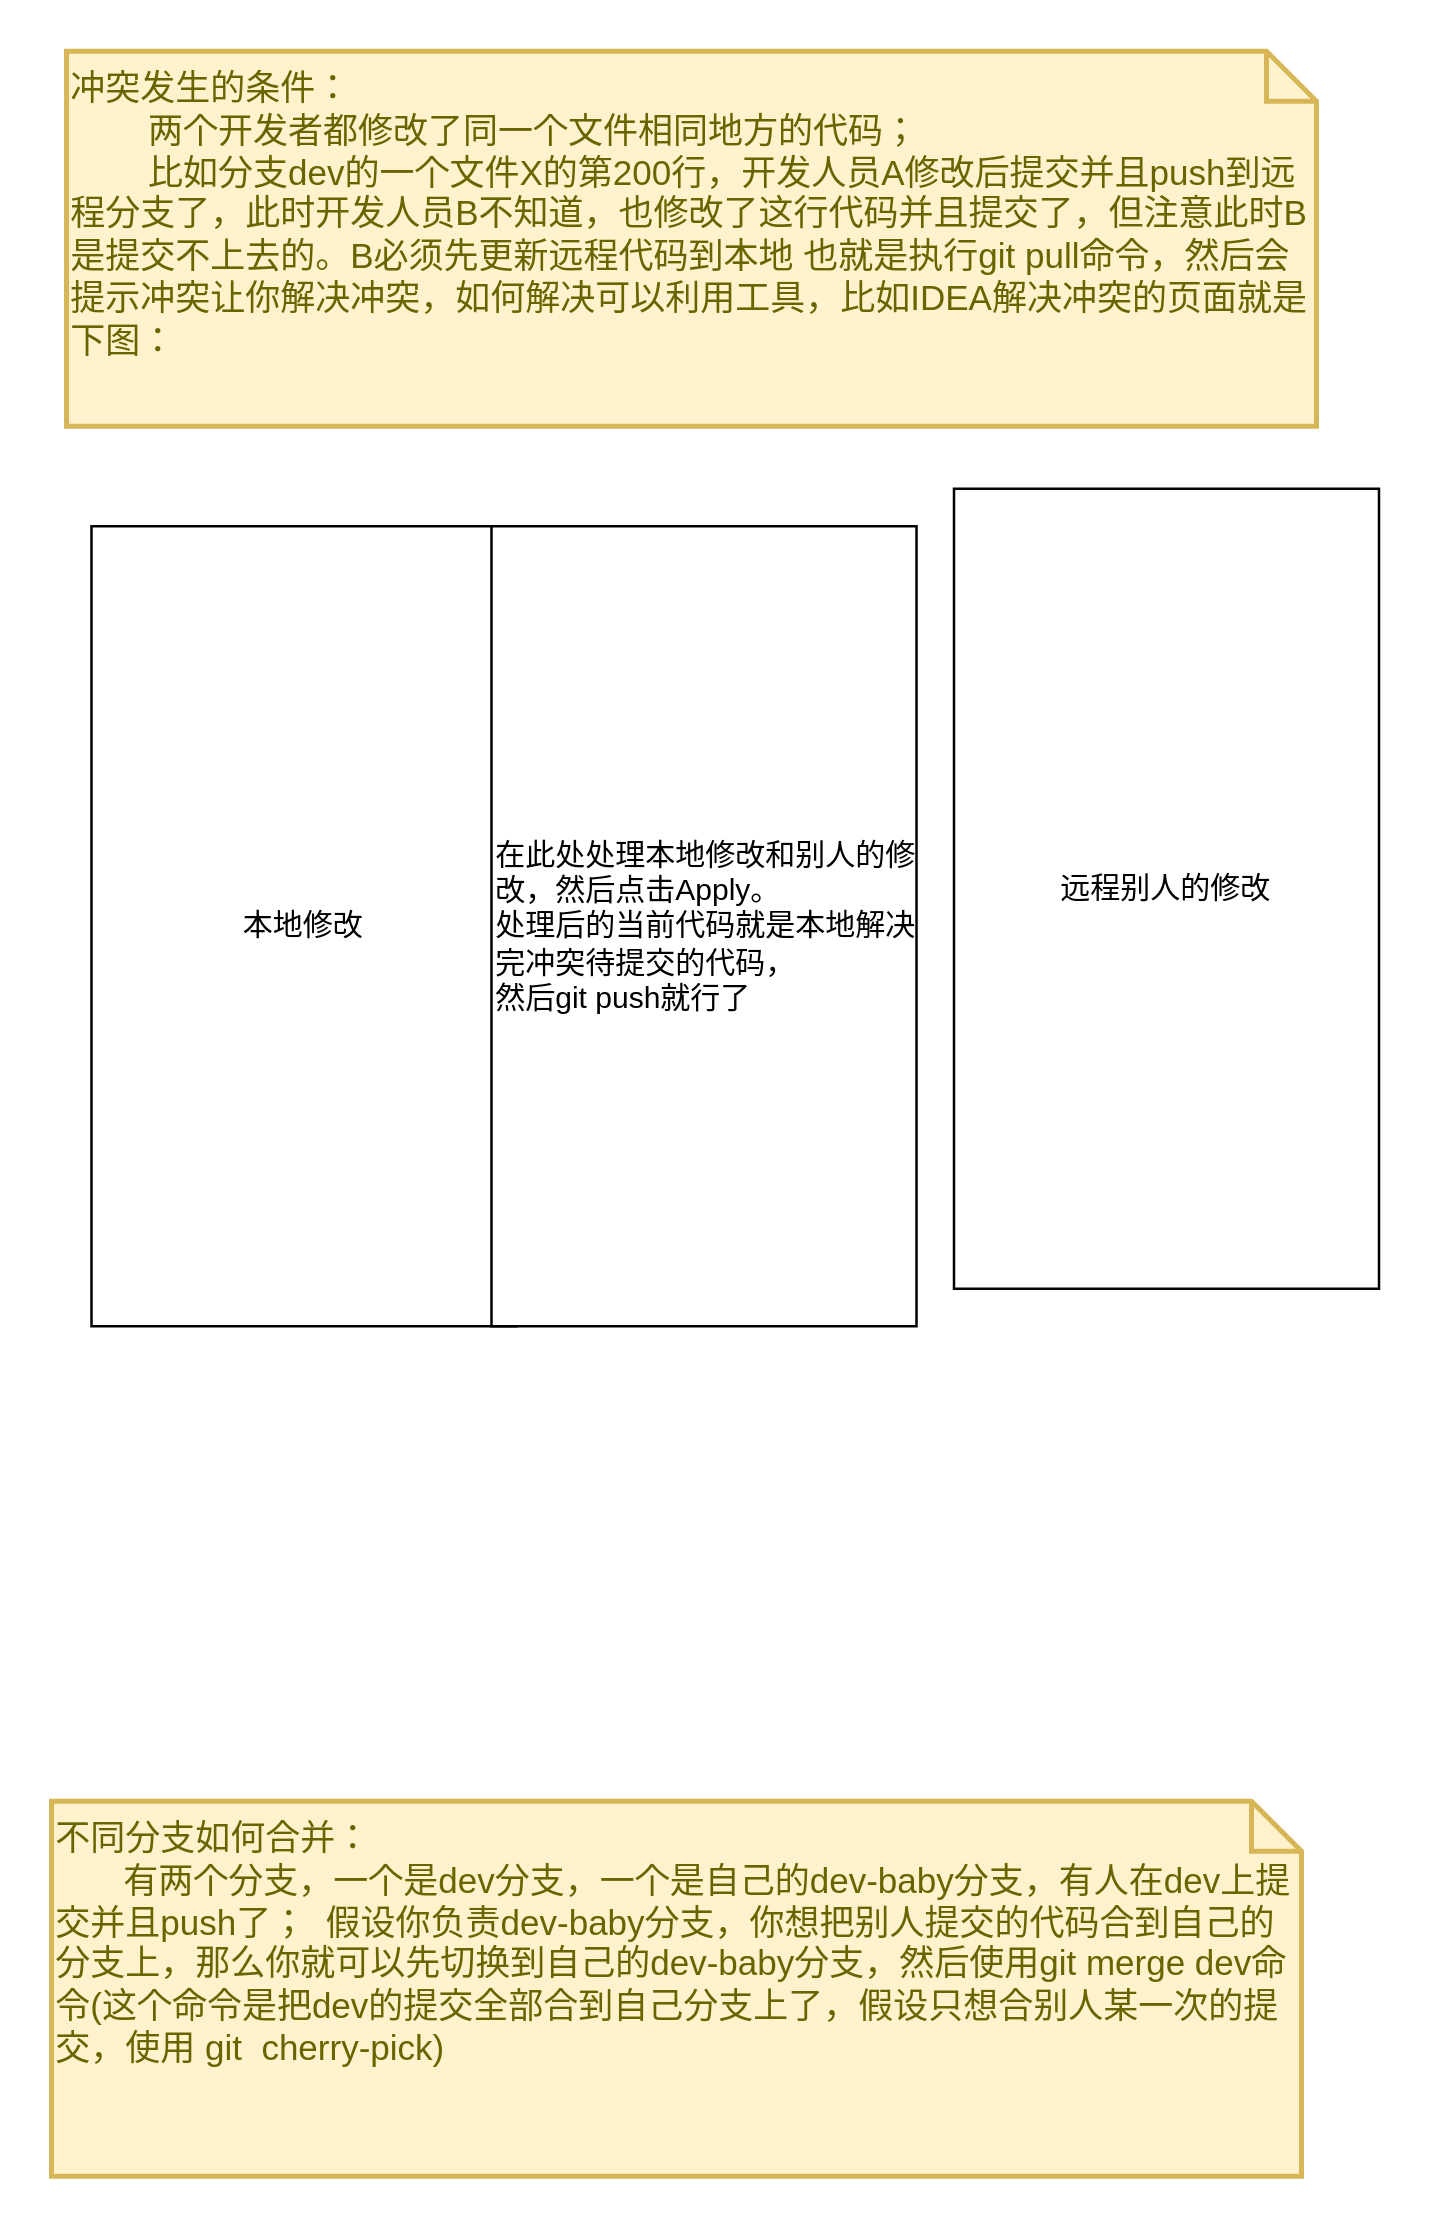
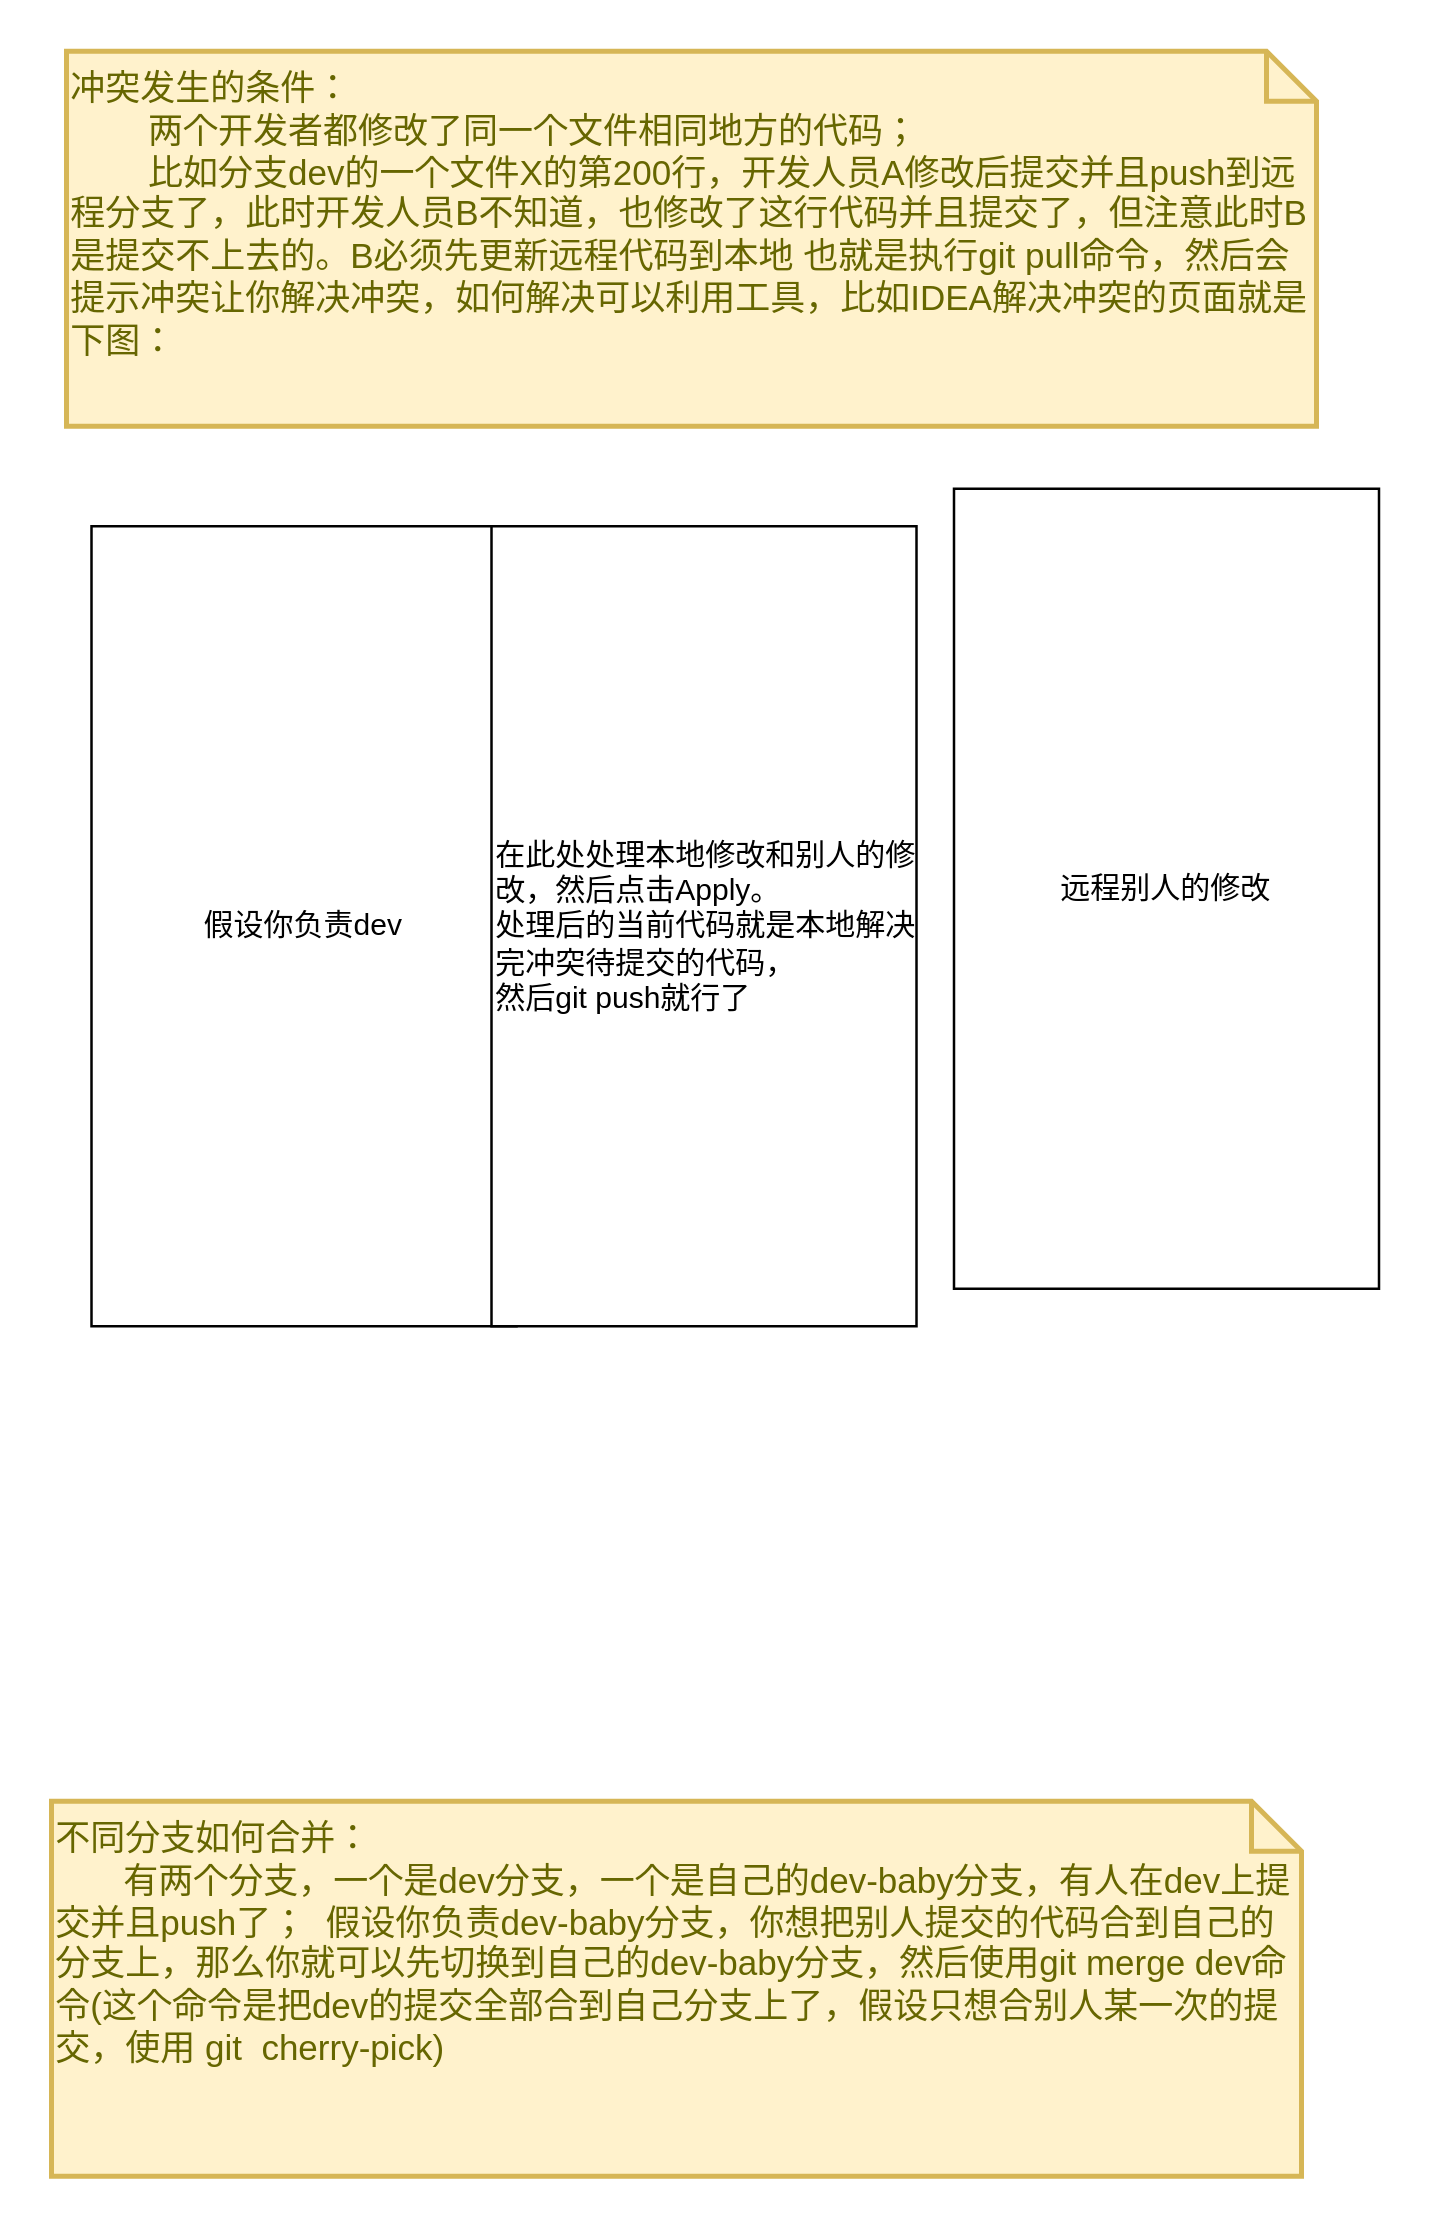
node "本地修改": label "本地修改" -> "假设你负责dev"
